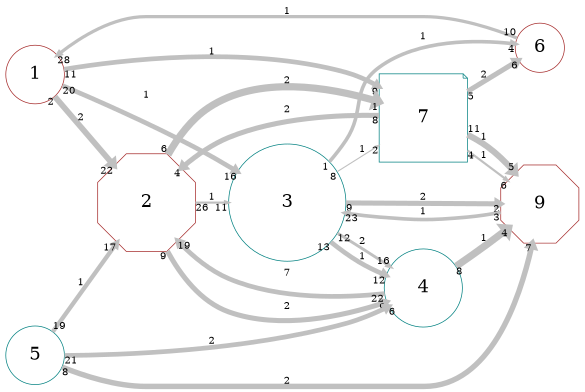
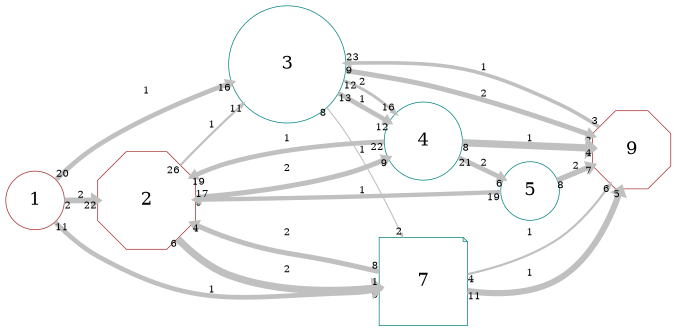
node "6": removed
edge "4" -> "2": label "7" -> "1"
edge "5" -> "4": reversed
